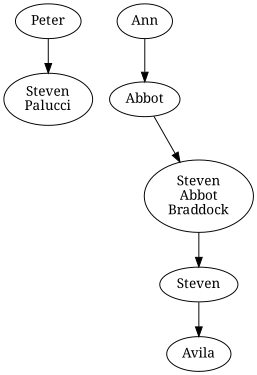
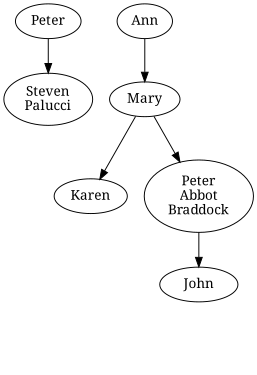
node "Abbot": label "Abbot" -> "Mary"
node "Karen": added
node "Steven Abbot Braddock": label "Steven Abbot Braddock" -> "Peter Abbot Braddock"
node "Steven": label "Steven" -> "John"
node "Avila": removed
